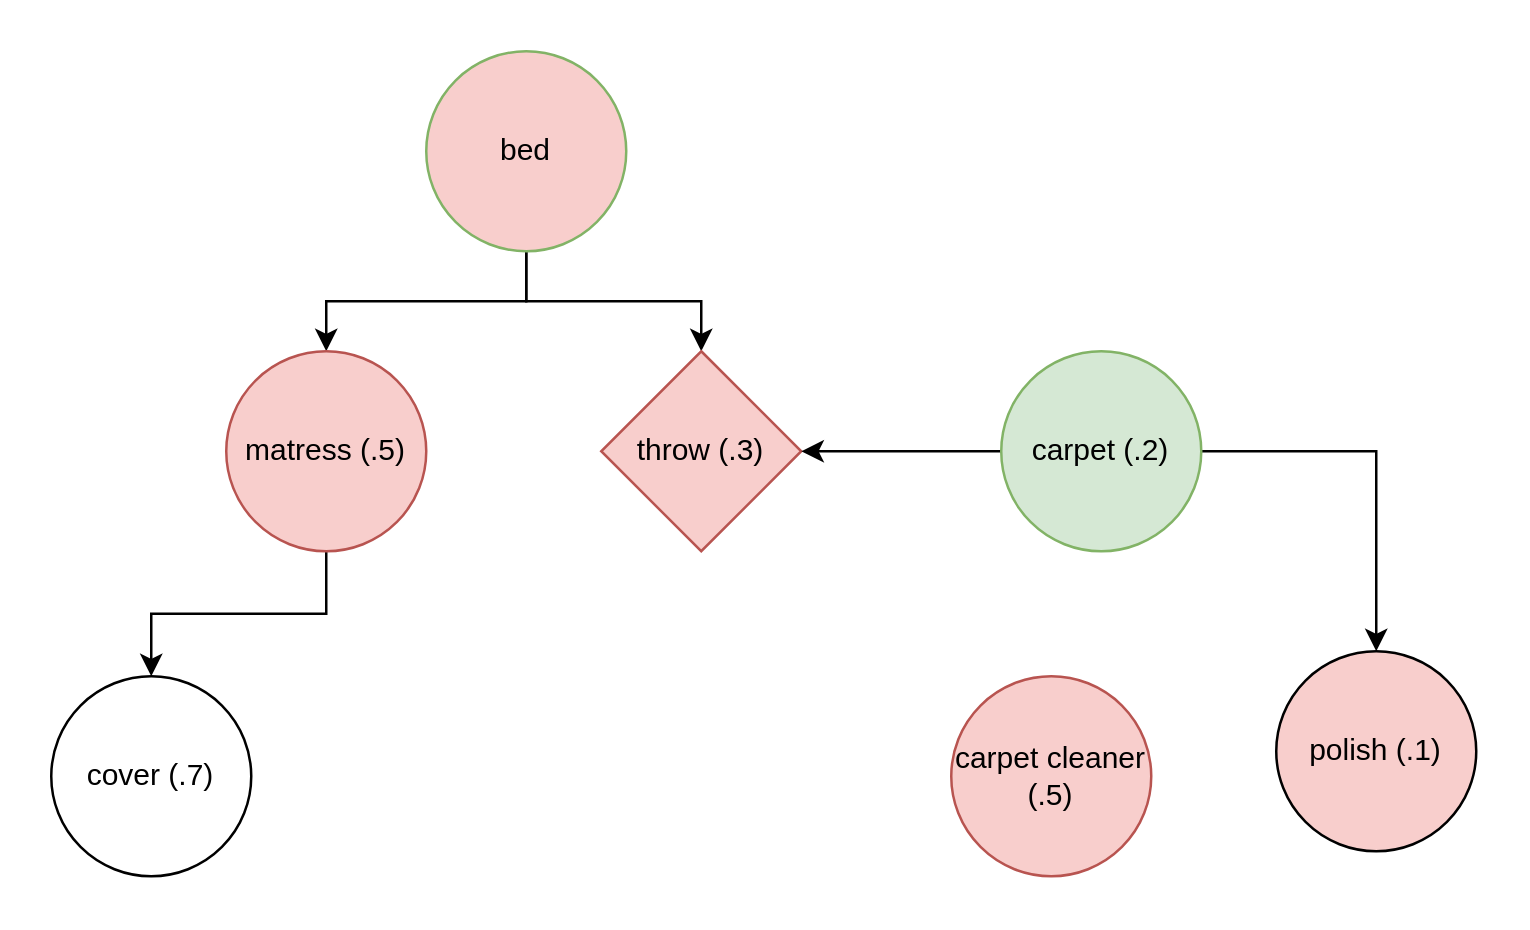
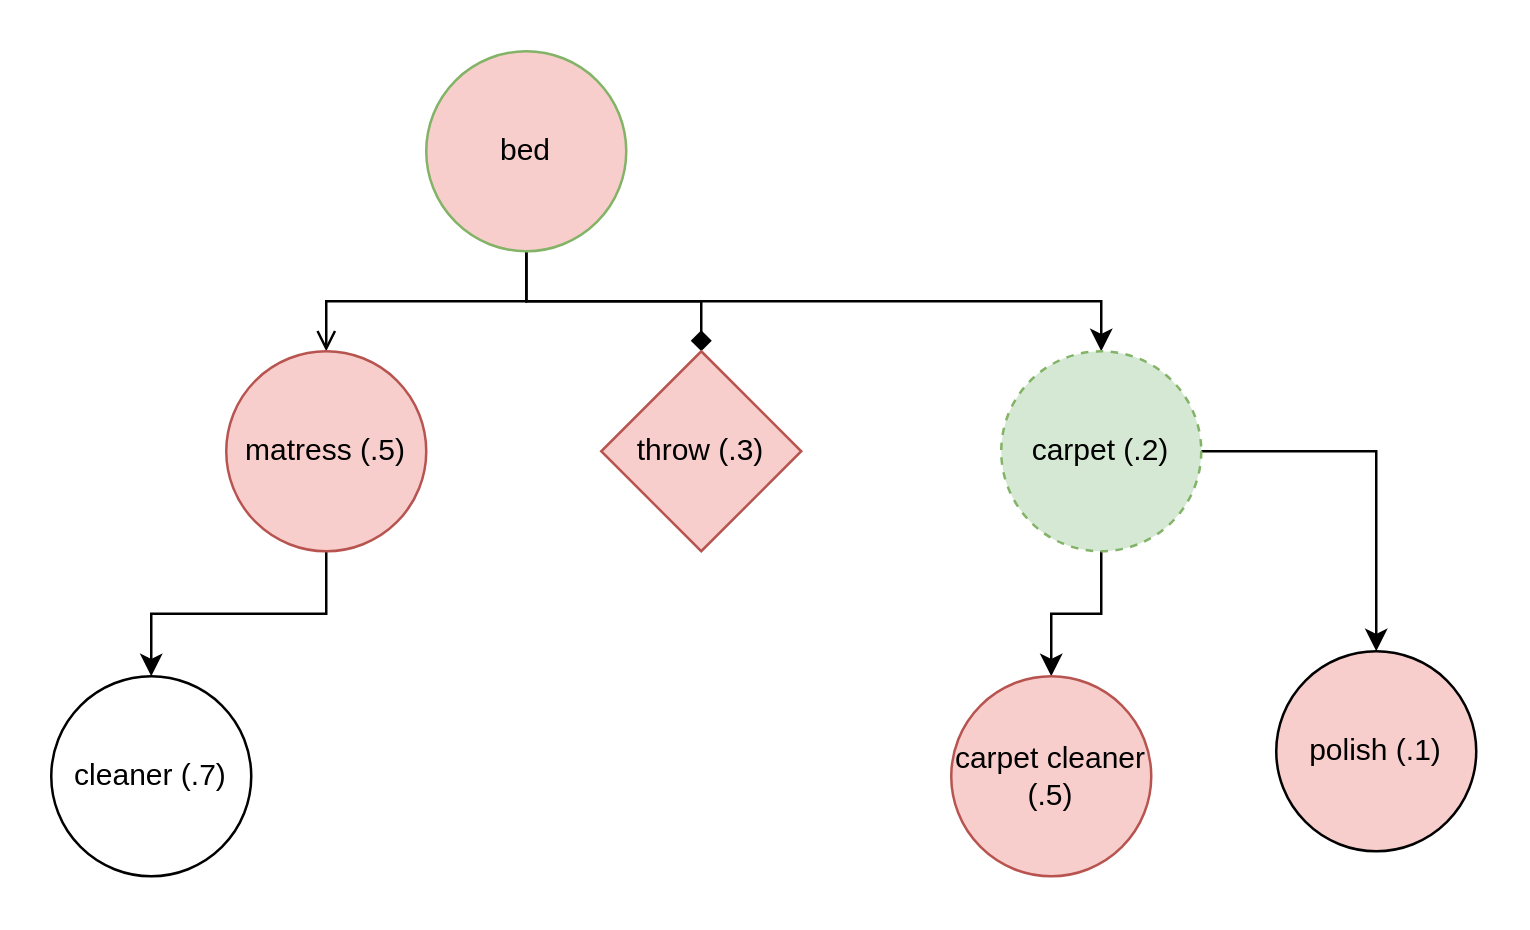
edge "bed" -> "carpet (.2)": added
edge "bed" -> "throw (.3)": arrowhead classic -> diamond
edge "bed" -> "matress (.5)": arrowhead classic -> open
edge "carpet (.2)" -> "throw (.3)": now "carpet (.2)" -> "carpet cleaner (.5)"
node "carpet (.2)": style solid -> dashed
node "cover (.7)": label "cover (.7)" -> "cleaner (.7)"
